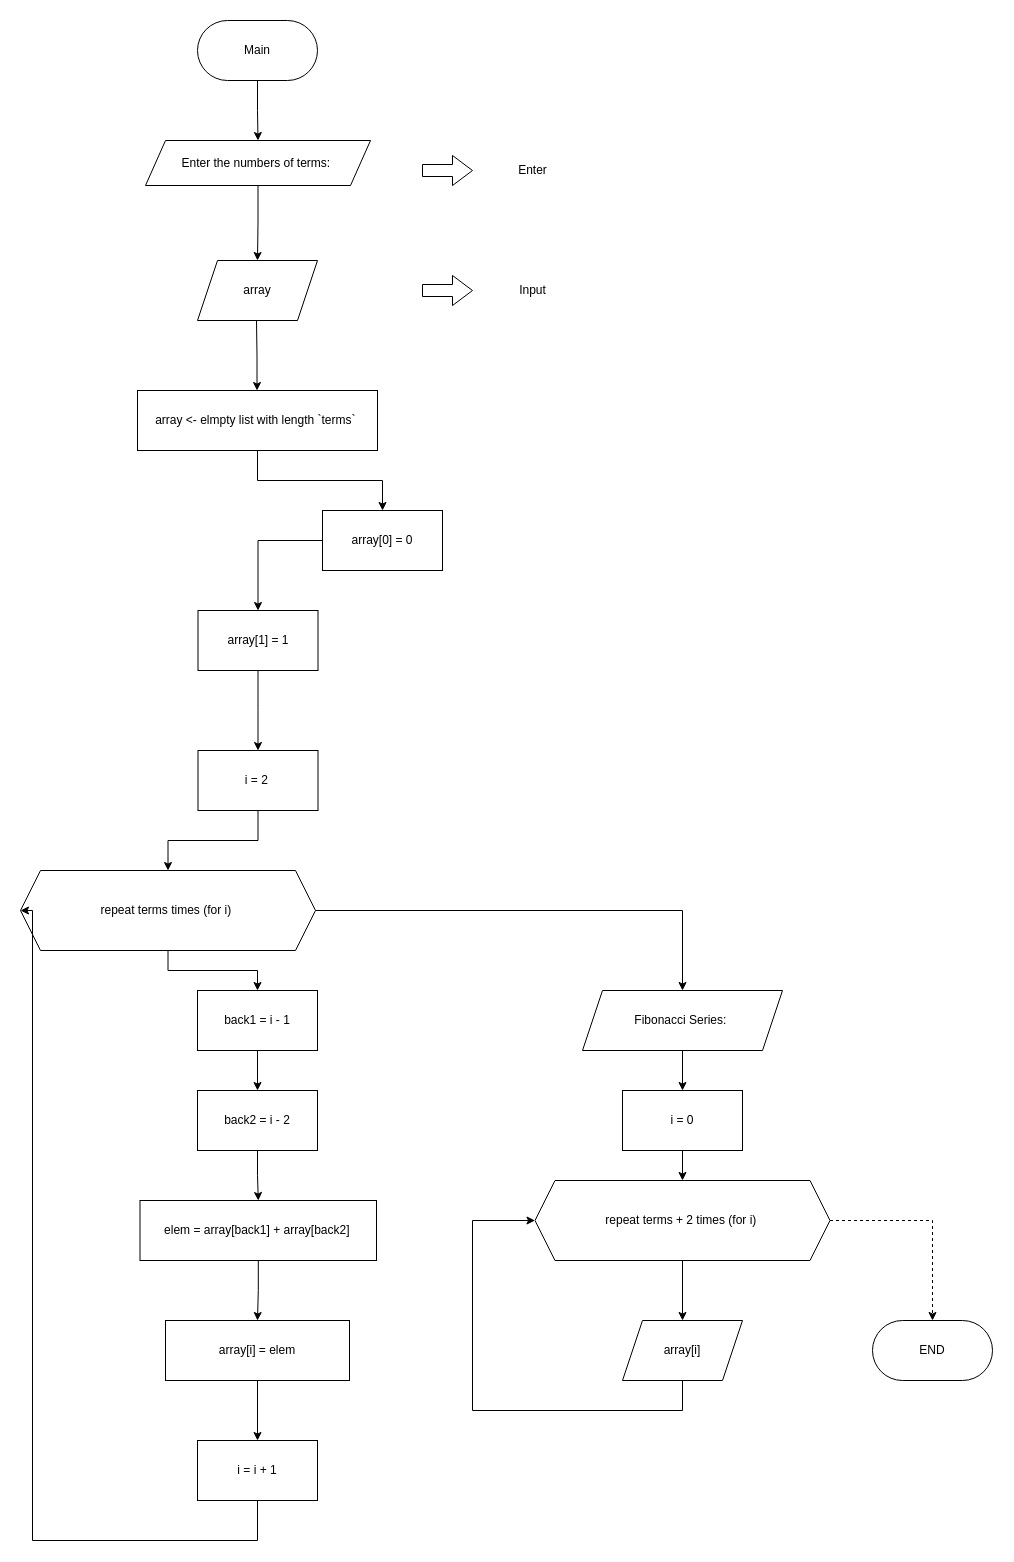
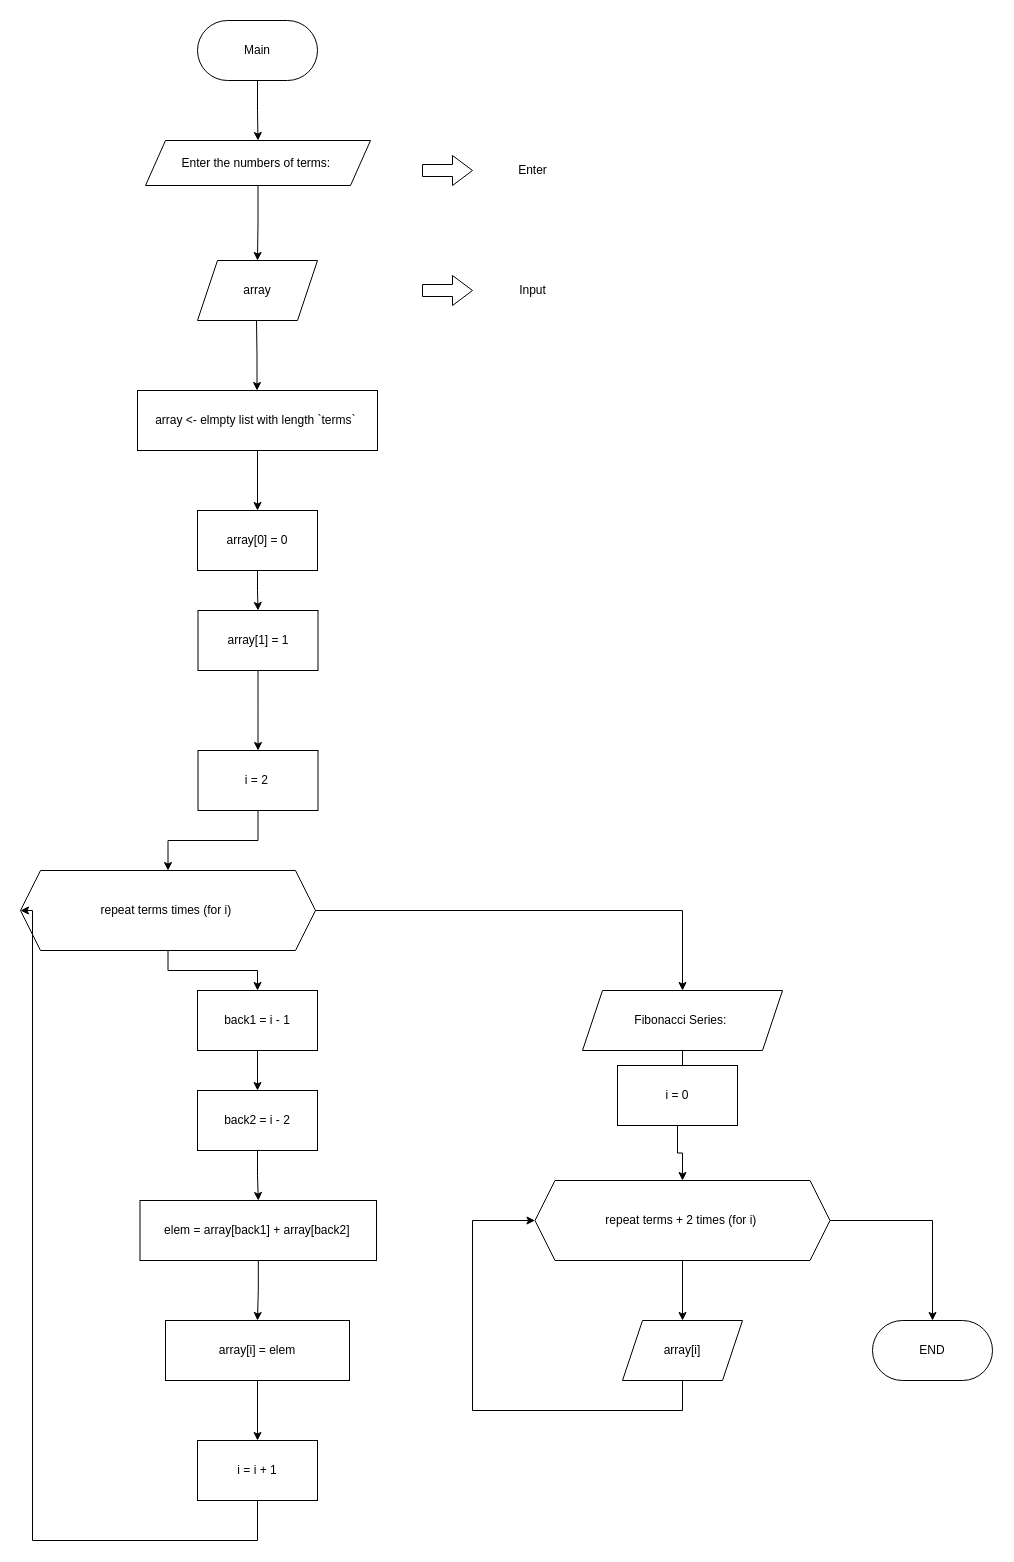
node "array[0] = 0": moved (383, 541) -> (258, 541)
node "i = 0": moved (683, 1121) -> (678, 1096)
edge "repeat terms + 2 times (for i)" -> "END": style dashed -> solid
